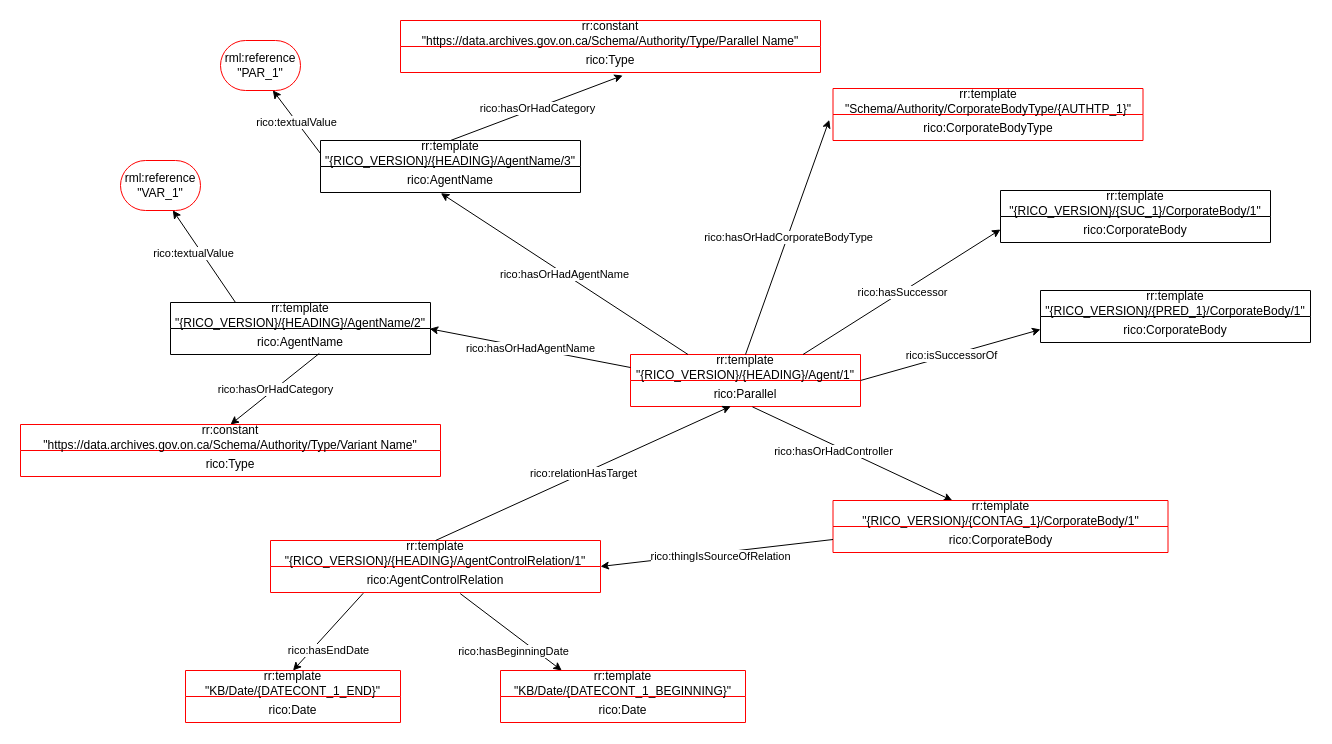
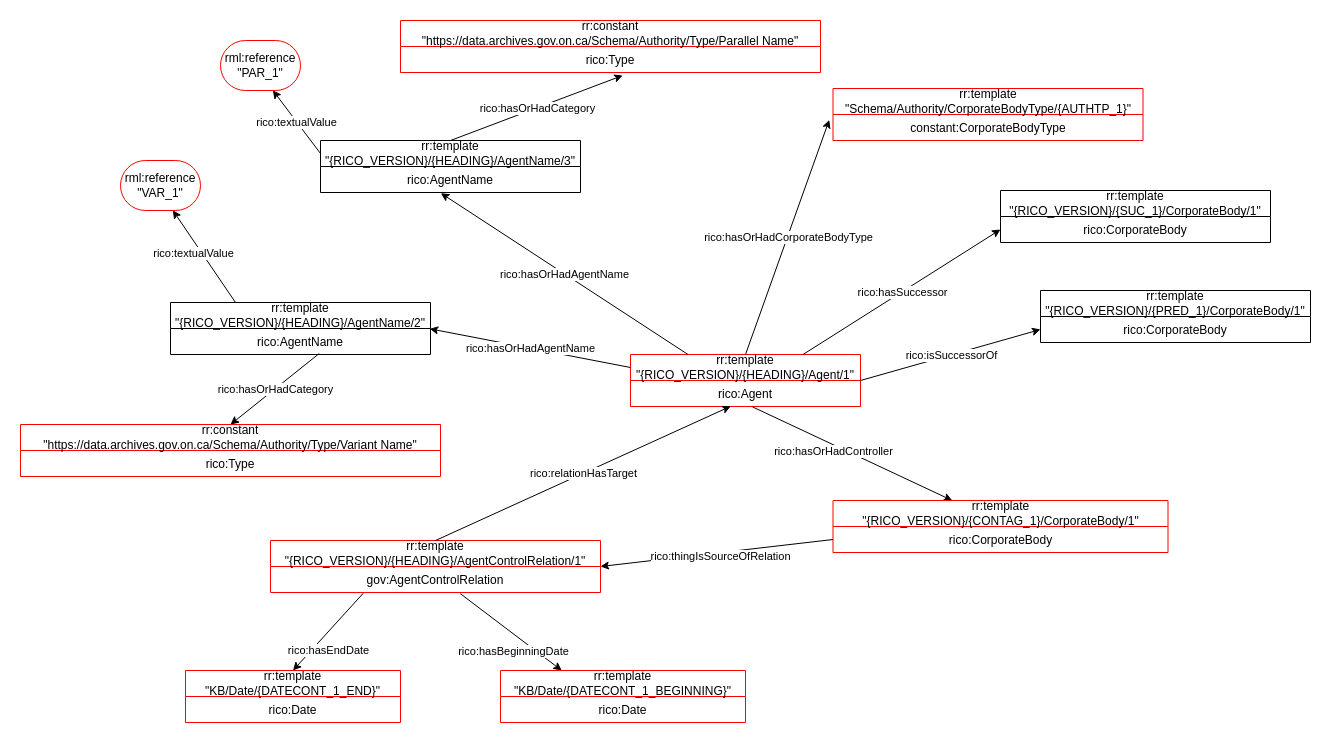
node "rico:CorporateBodyType": label "rico:CorporateBodyType" -> "constant:CorporateBodyType"
node "rico:Parallel": label "rico:Parallel" -> "rico:Agent"
node "rico:AgentControlRelation": label "rico:AgentControlRelation" -> "gov:AgentControlRelation"
